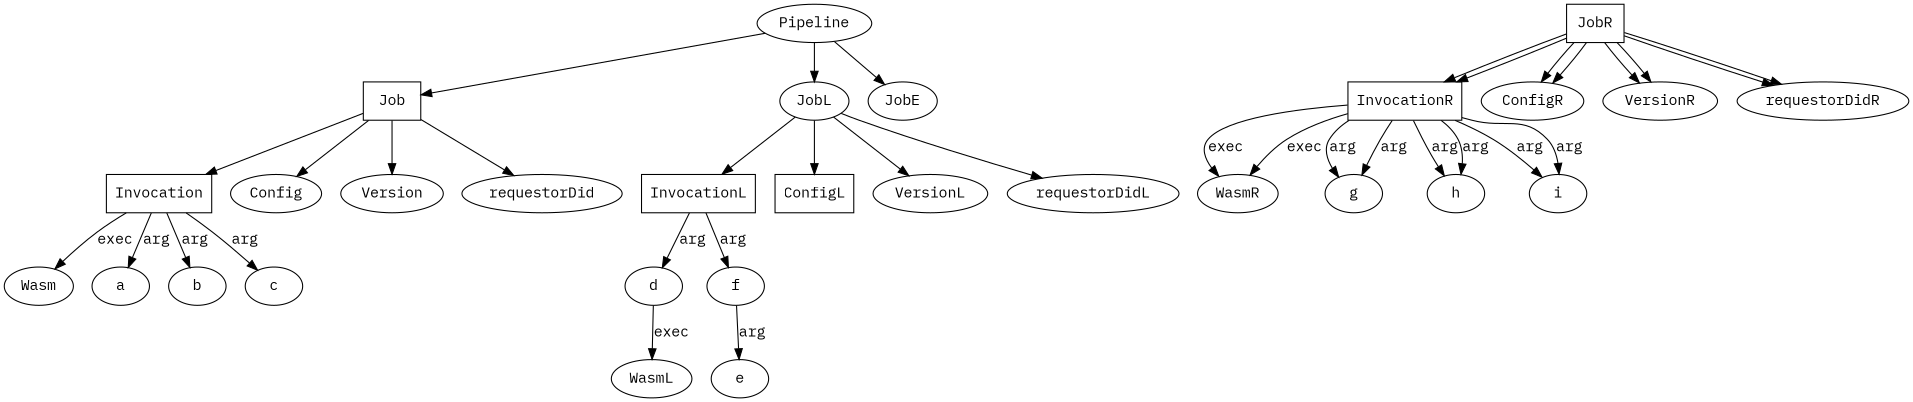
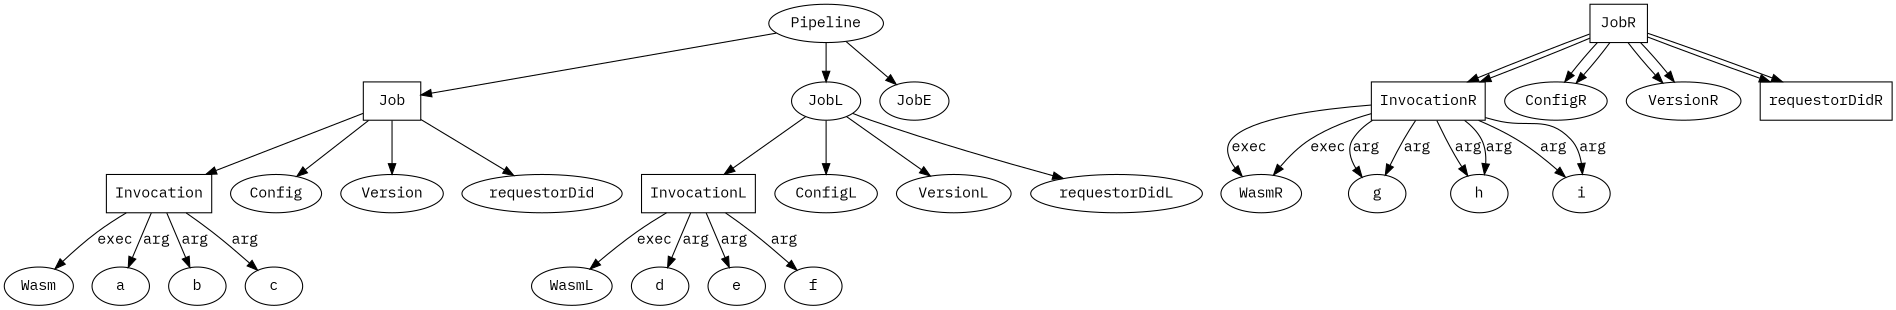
node "requestorDidR": shape ellipse -> box
node "ConfigL": shape box -> ellipse
edge "d" -> "WasmL": now "InvocationL" -> "WasmL"
edge "f" -> "e": now "InvocationL" -> "e"
